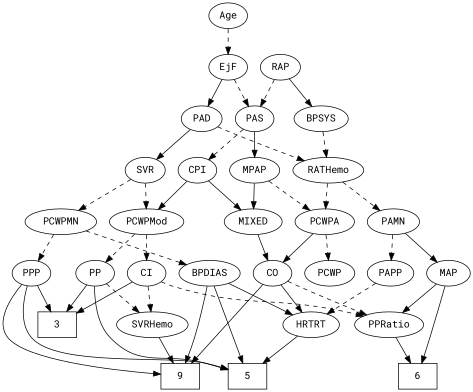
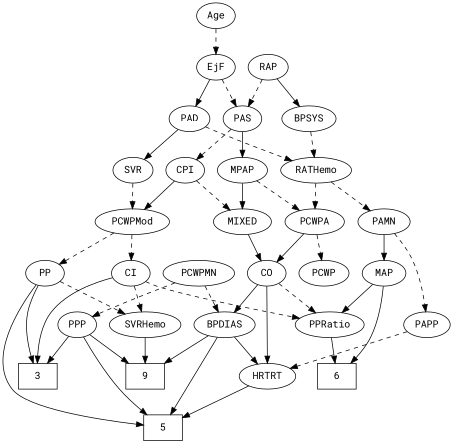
edge "SVR" -> "PCWPMN": removed
edge "CPI" -> "MIXED": style solid -> dashed
edge "CO" -> "9": now "CO" -> "BPDIAS"
